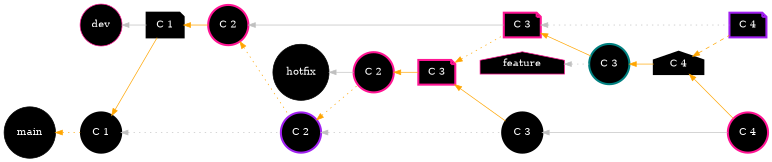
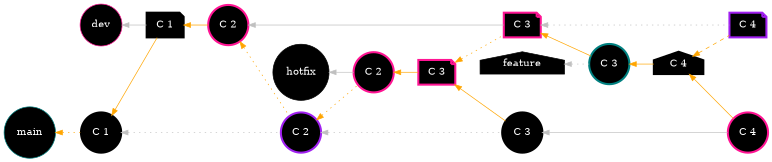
node "feature": color deeppink -> black
node "main": color black -> teal
